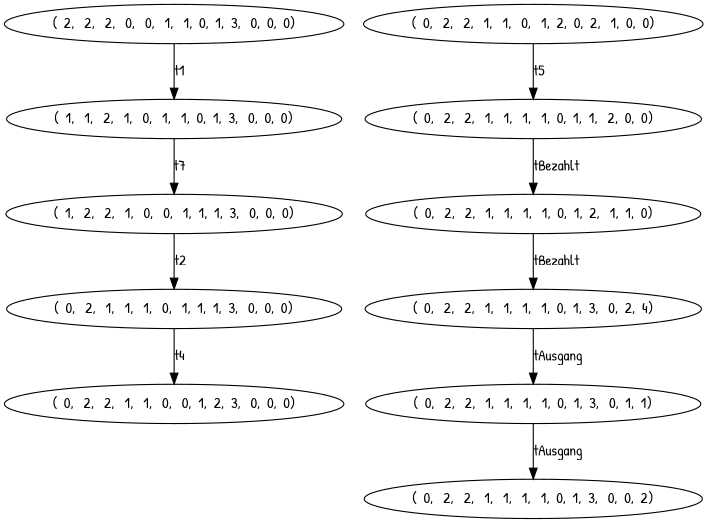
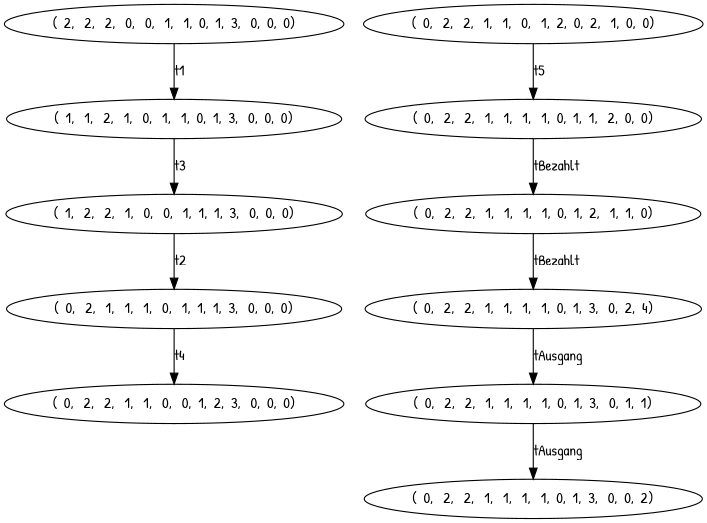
edge "(  1,   1,   2,   1,   0,   1,   1,  0,  1,  3,   0,  0,  0)" -> "(  1,   2,   2,   1,   0,   0,   1,  1,  1,  3,   0,  0,  0)": label "t7" -> "t3"
